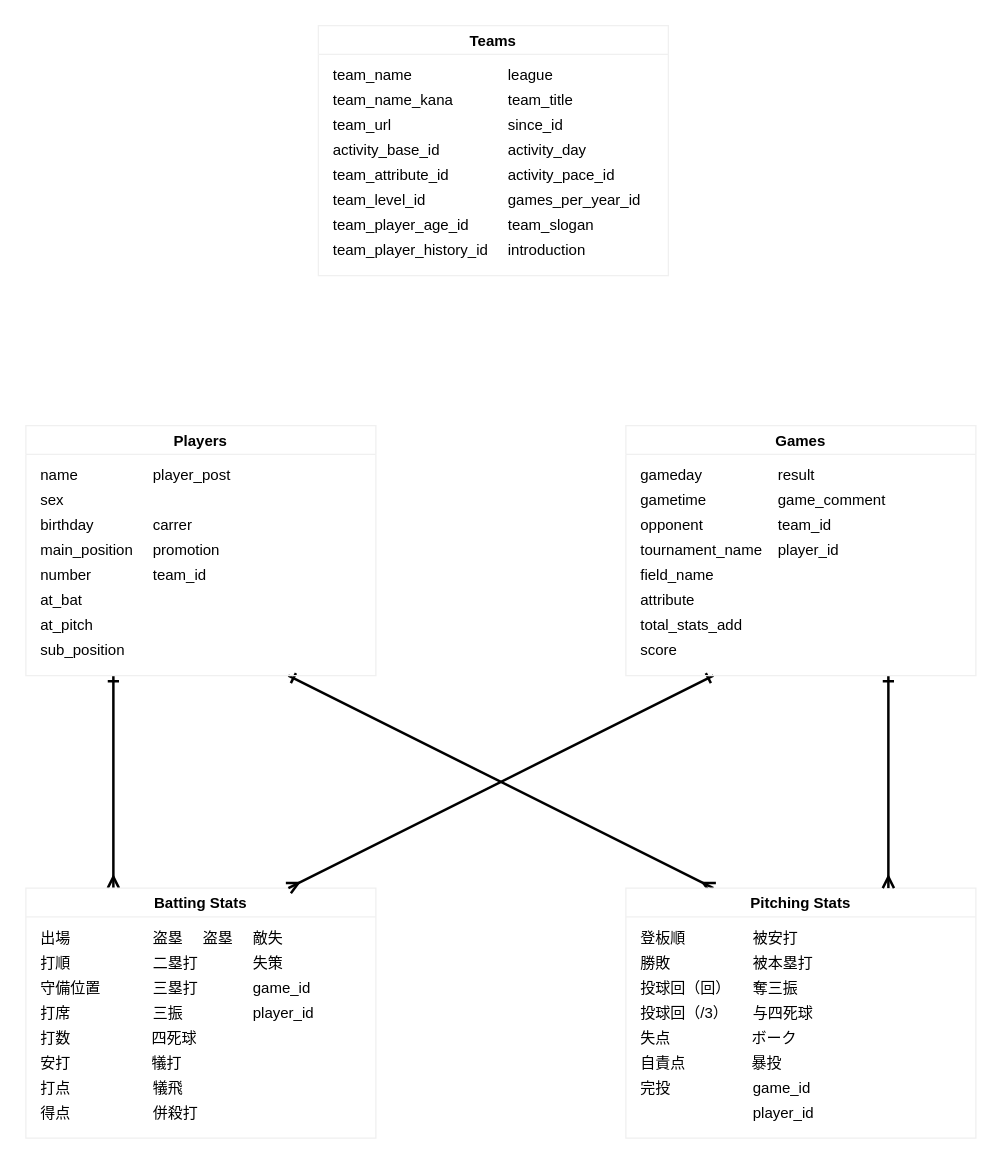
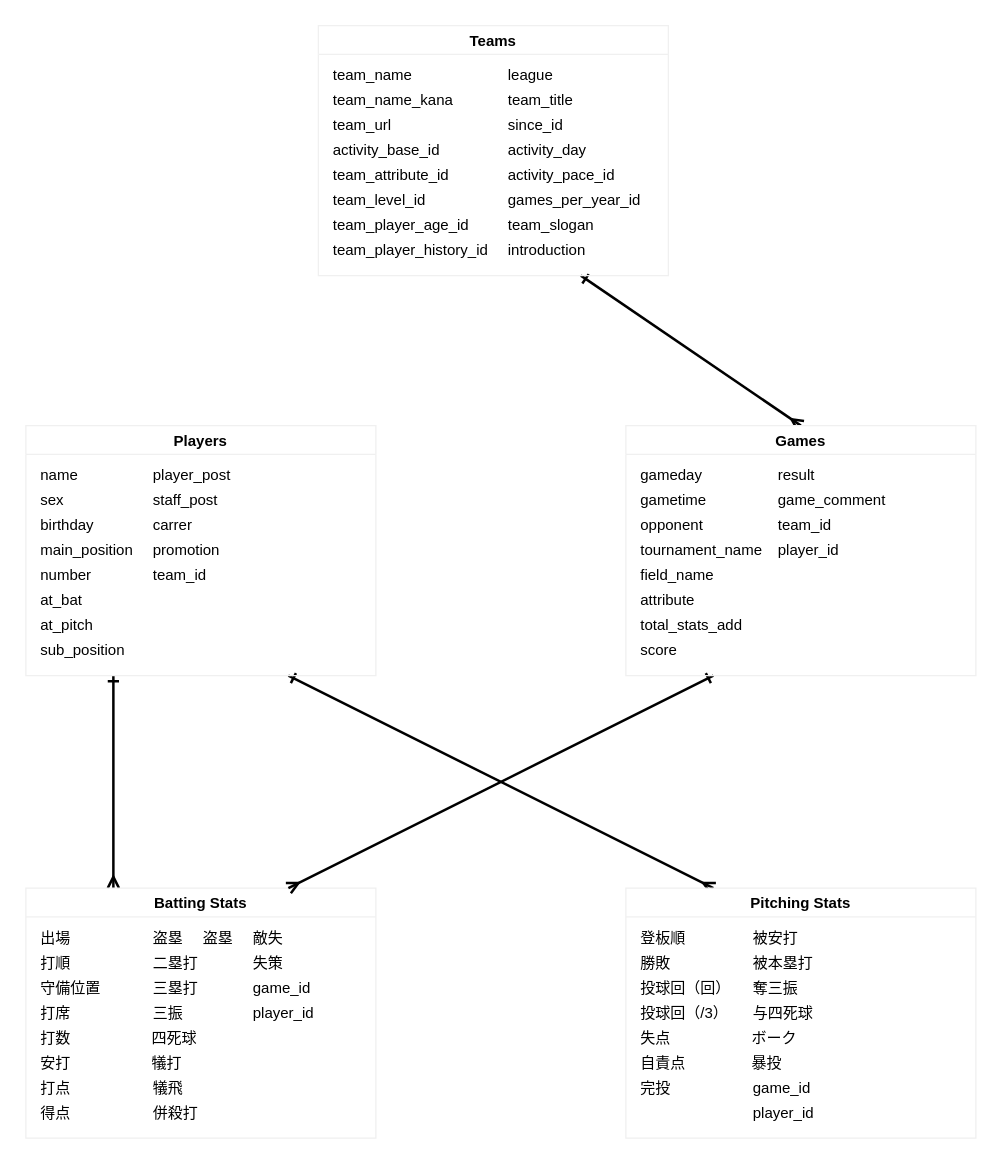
edge "Teams" -- "Games": added
node "staff_post": added
edge "Games" -- "Pitching Stats": removed
